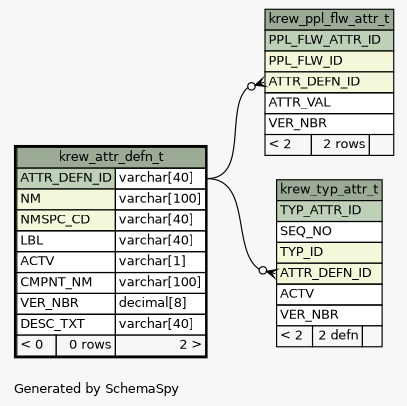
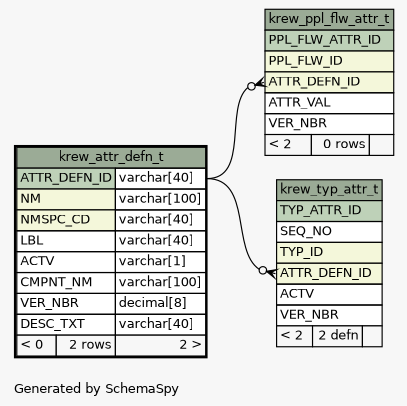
node "krew_ppl_flw_attr_t": text "2 rows" -> "0 rows"
node "krew_attr_defn_t": text "0 rows" -> "2 rows"
